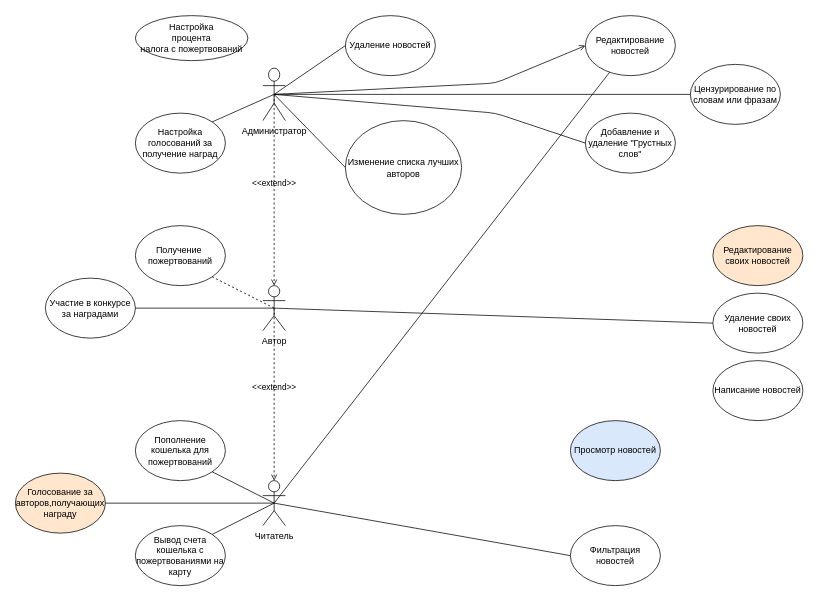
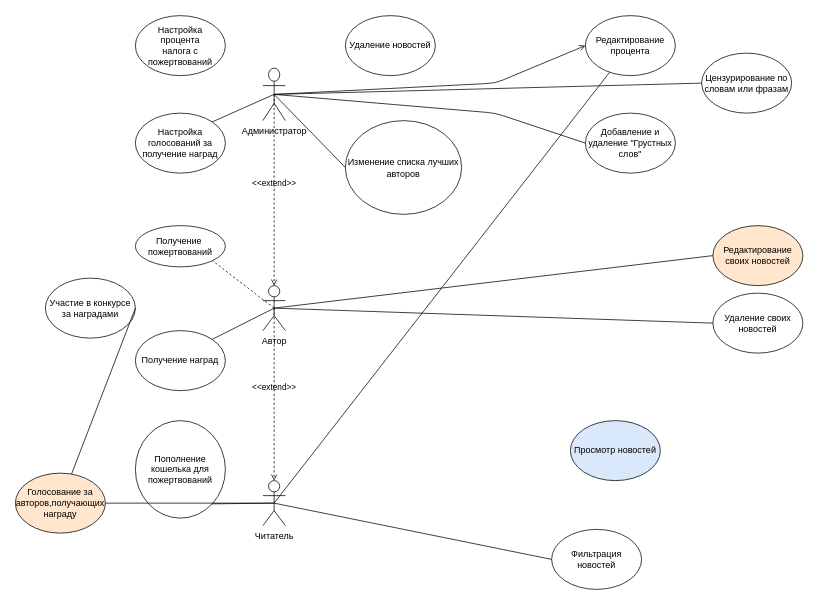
node "Настройка процента налога с пожертвований": size 113x45 -> 90x60
node "Редактирование новостей": label "Редактирование новостей" -> "Редактирование процента"
edge "Удаление новостей" -- "Администратор": removed
node "Цензурирование по словам или фразам": moved (735, 94) -> (747, 83)
node "Получение пожертвований": size 90x60 -> 90x41
edge "Редактирование своих новостей" -- "Автор": added
edge "Участие в конкурсе за наградами" -- "Автор": now "Участие в конкурсе за наградами" -- "Голосование за авторов,получающих награду"
edge "Автор" -- "Получение наград": added
node "Получение наград": added
node "Написание новостей": removed
node "Пополнение кошелька для пожертвований": size 90x60 -> 90x98
edge "Читатель" -- "Вывод счета кошелька с пожертвованиями на карту": removed
node "Вывод счета кошелька с пожертвованиями на карту": removed
node "Фильтрация новостей": moved (615, 555) -> (597, 559)
